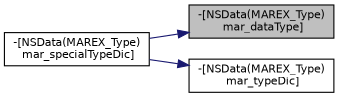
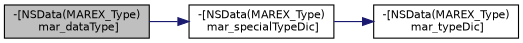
edge "-[NSData(MAREX_Type) mar_specialTypeDic]" -> "-[NSData(MAREX_Type) mar_dataType]": reversed
